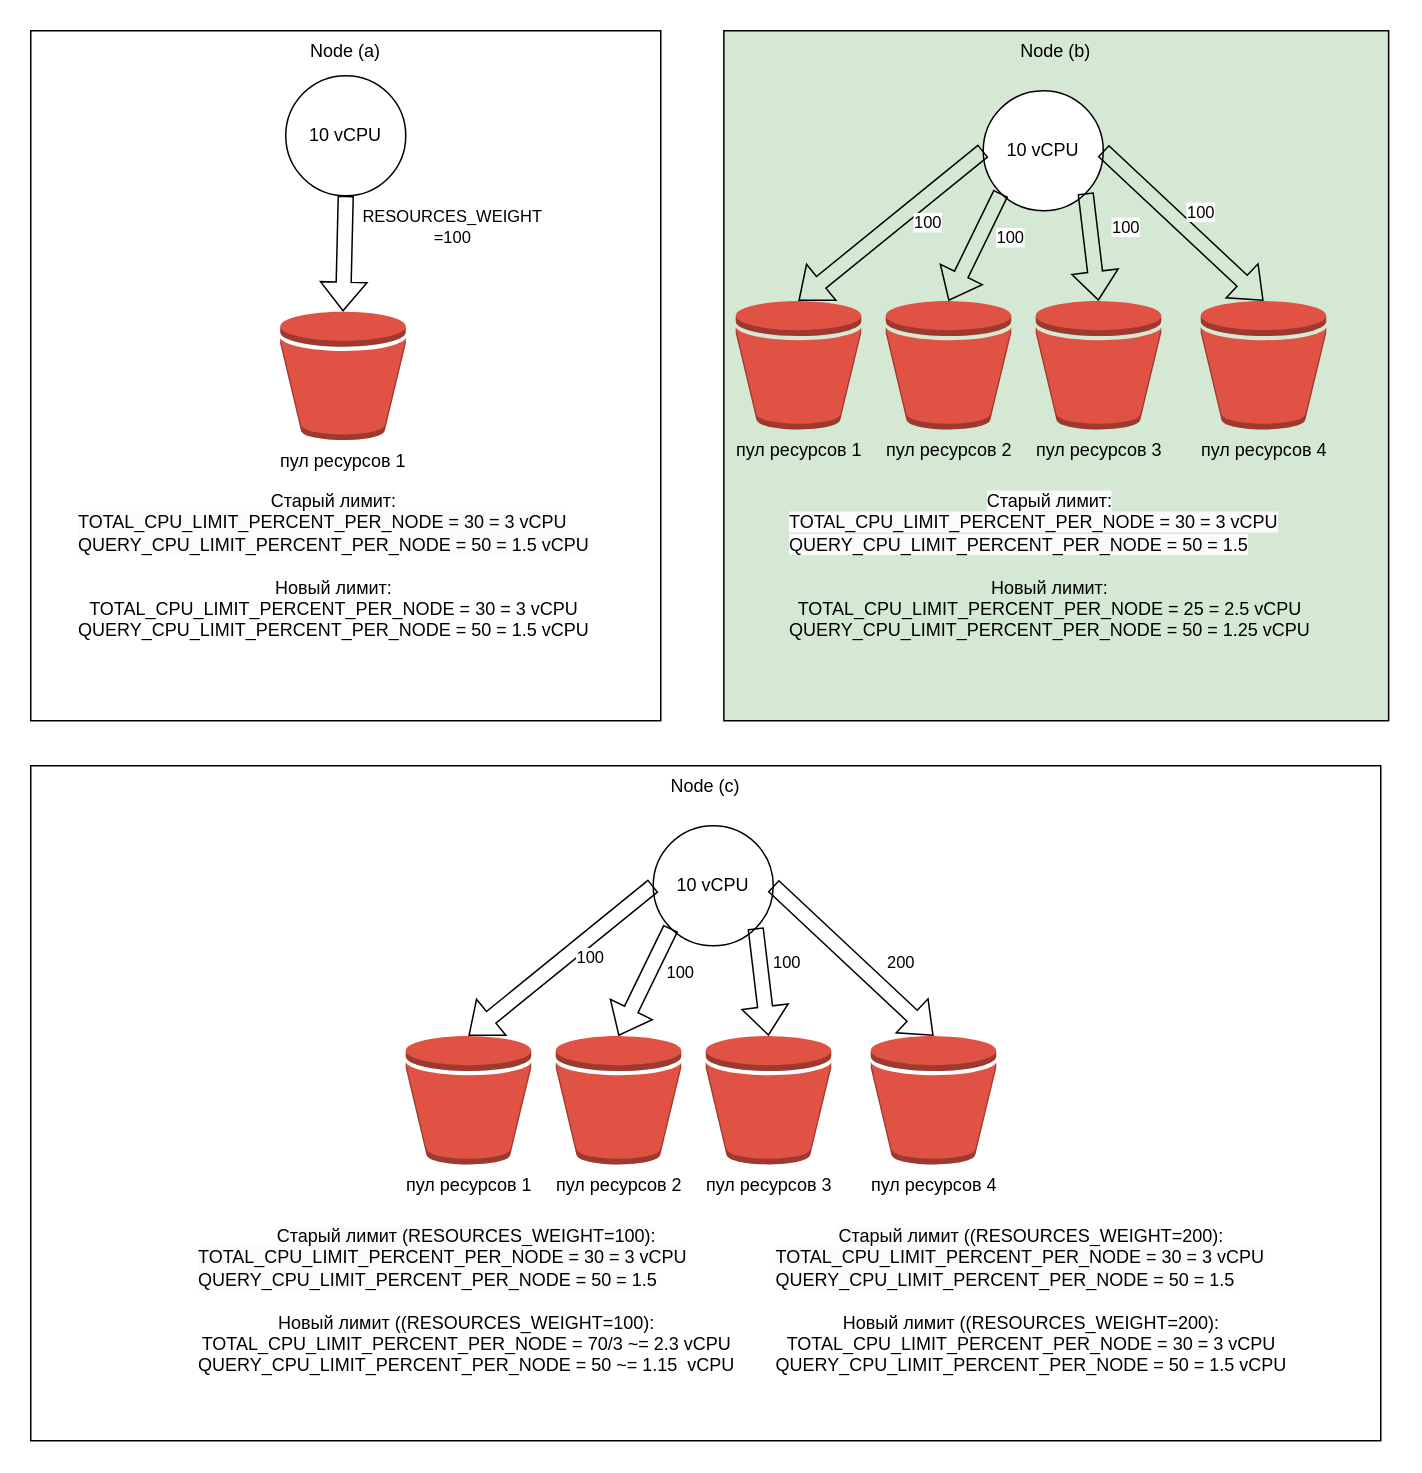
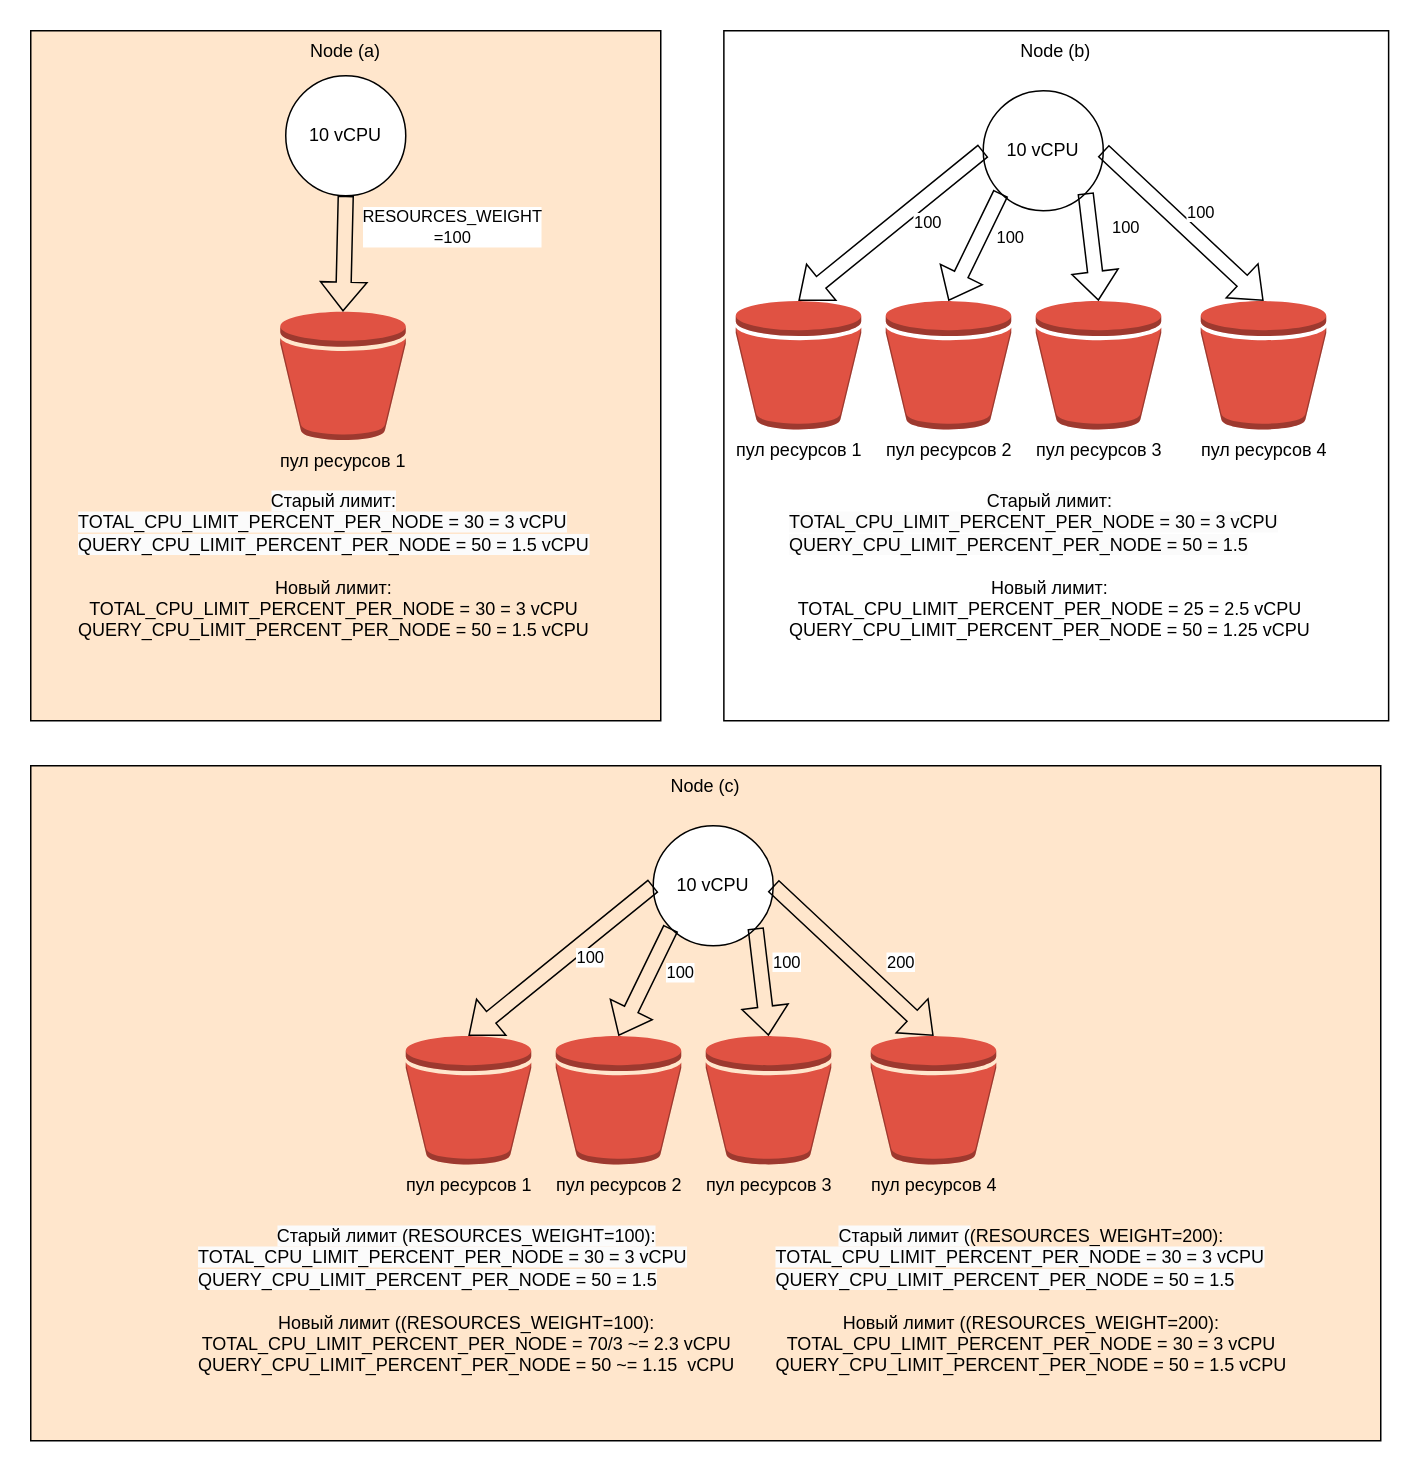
node "Node (a)": fillcolor #ffffff -> #ffe6cc
node "Node (b)": fillcolor #d5e8d4 -> #ffffff
node "Node (c)": fillcolor #ffffff -> #ffe6cc
